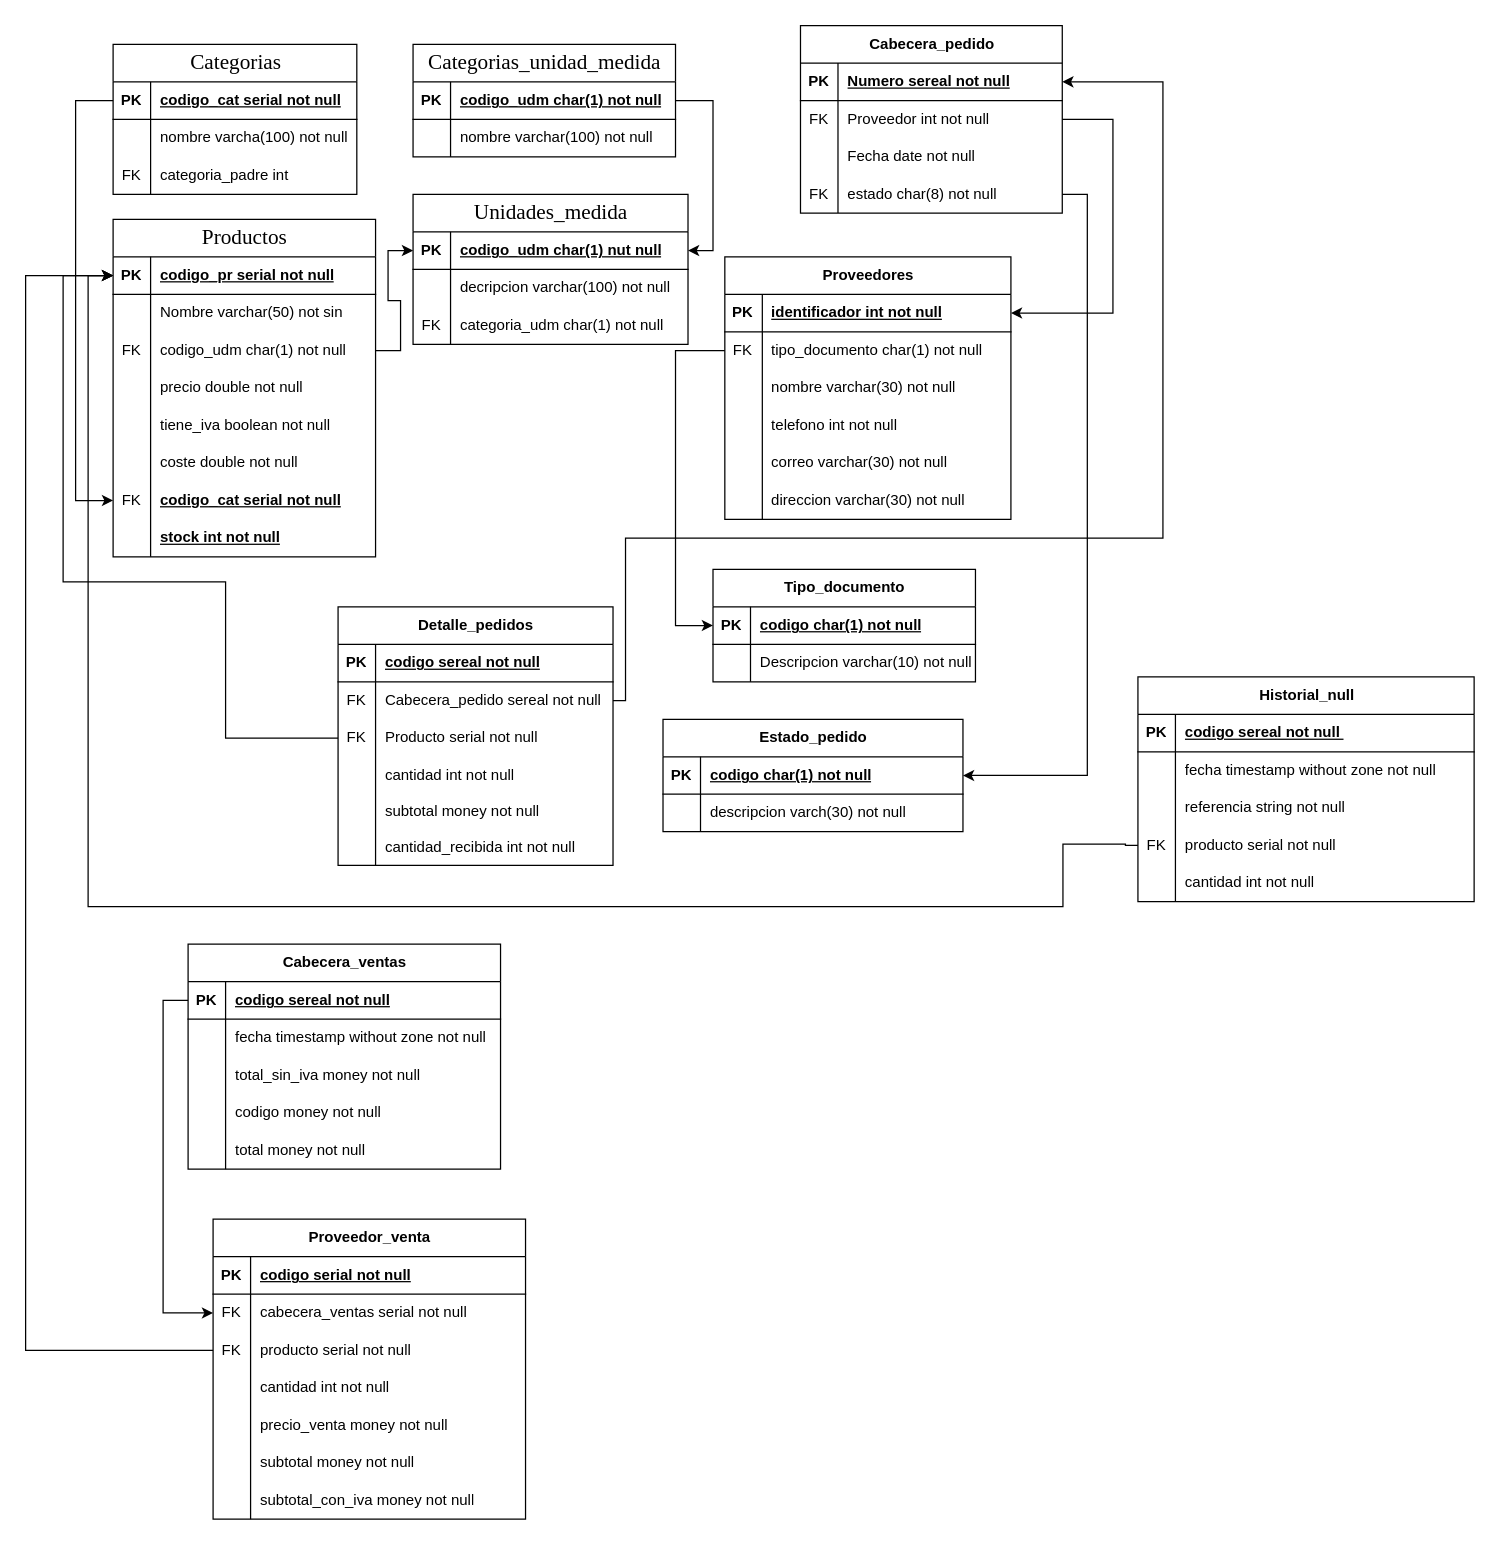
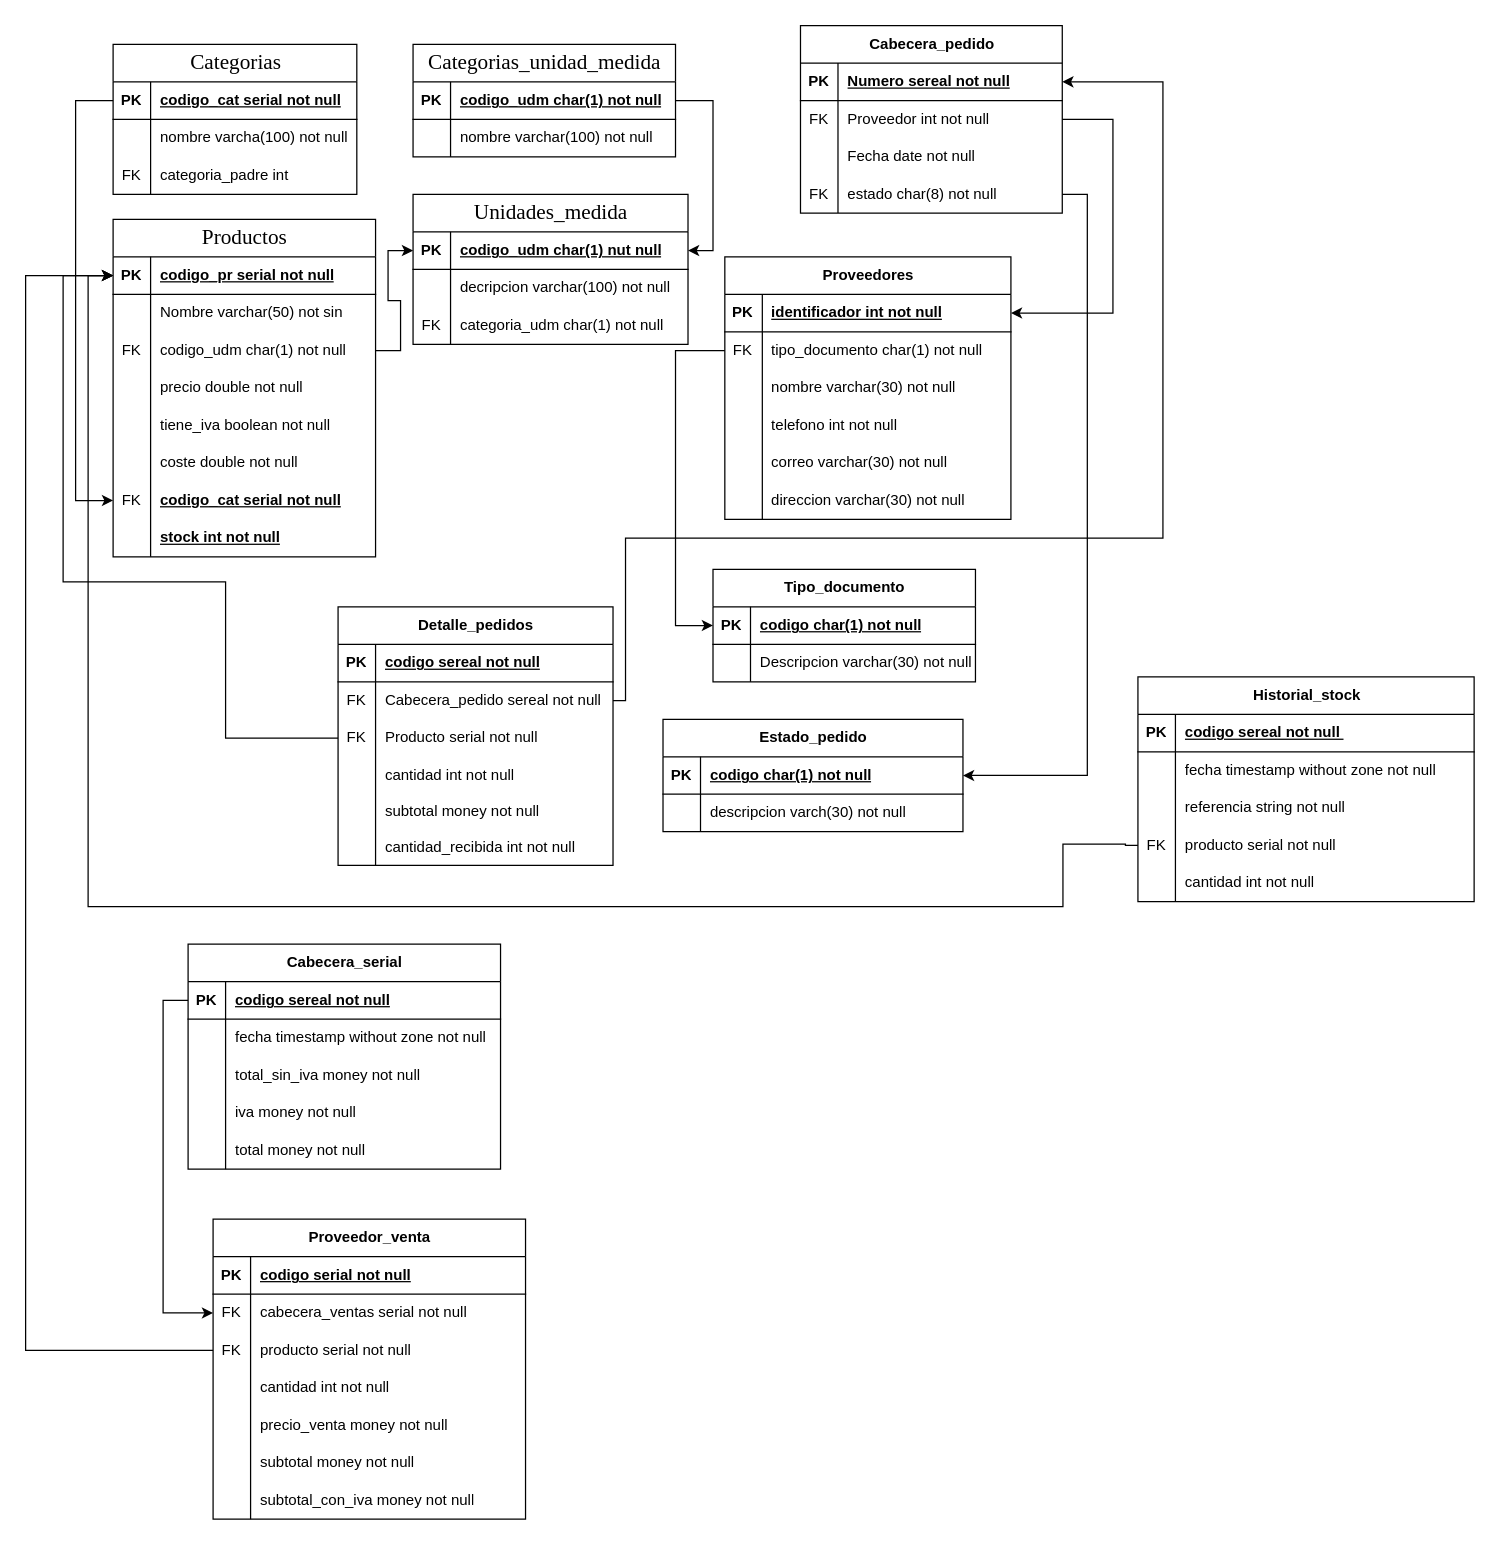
node "Descripcion varchar(10) not null": label "Descripcion varchar(10) not null" -> "Descripcion varchar(30) not null"
node "Historial_null": label "Historial_null" -> "Historial_stock"
node "Cabecera_ventas": label "Cabecera_ventas" -> "Cabecera_serial"
node "codigo money not null": label "codigo money not null" -> "iva money not null"
